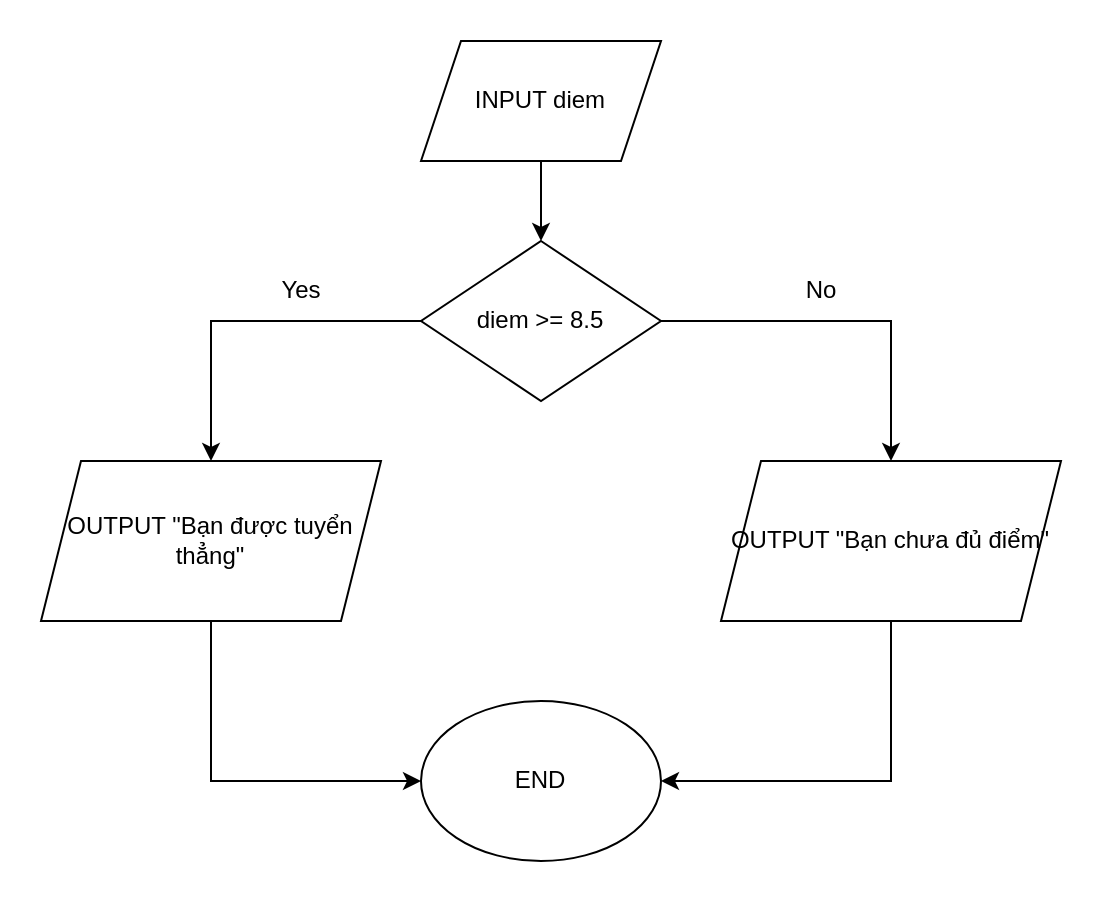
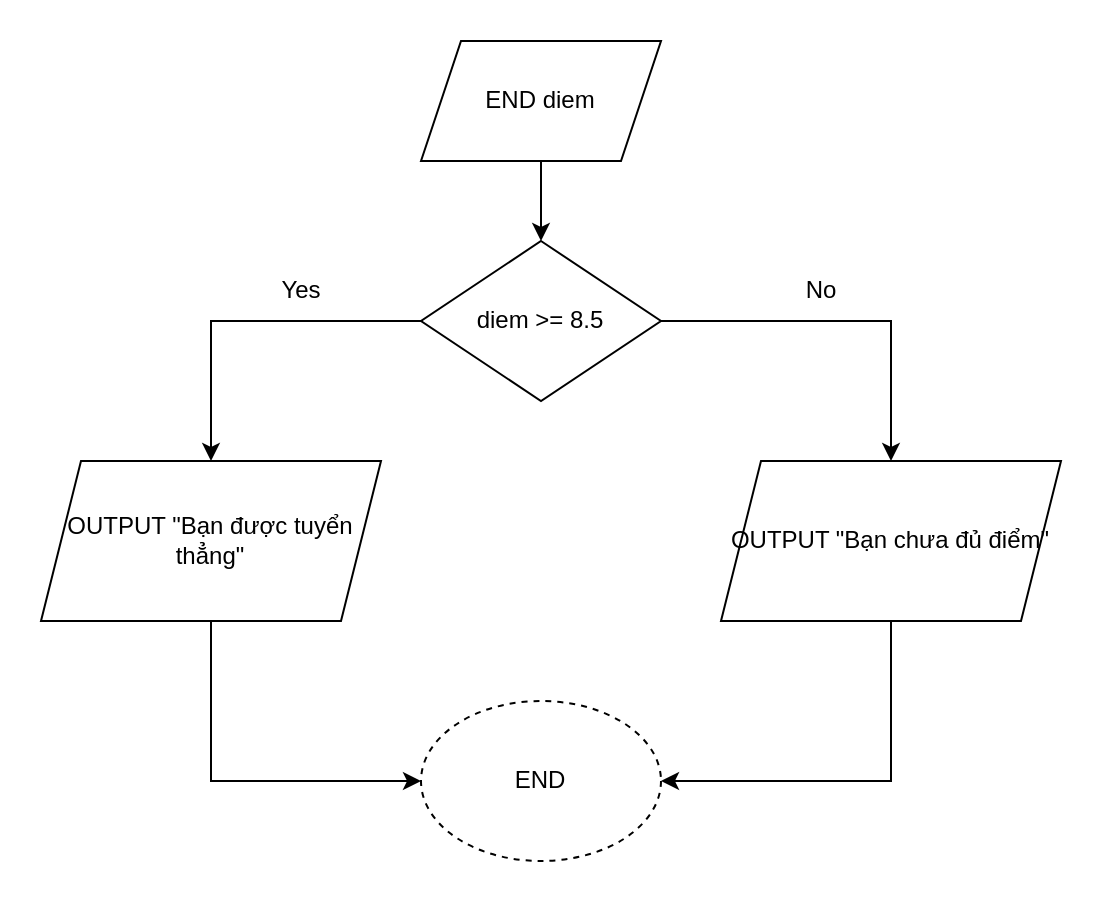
node "INPUT diem": label "INPUT diem" -> "END diem"
node "END": style solid -> dashed
